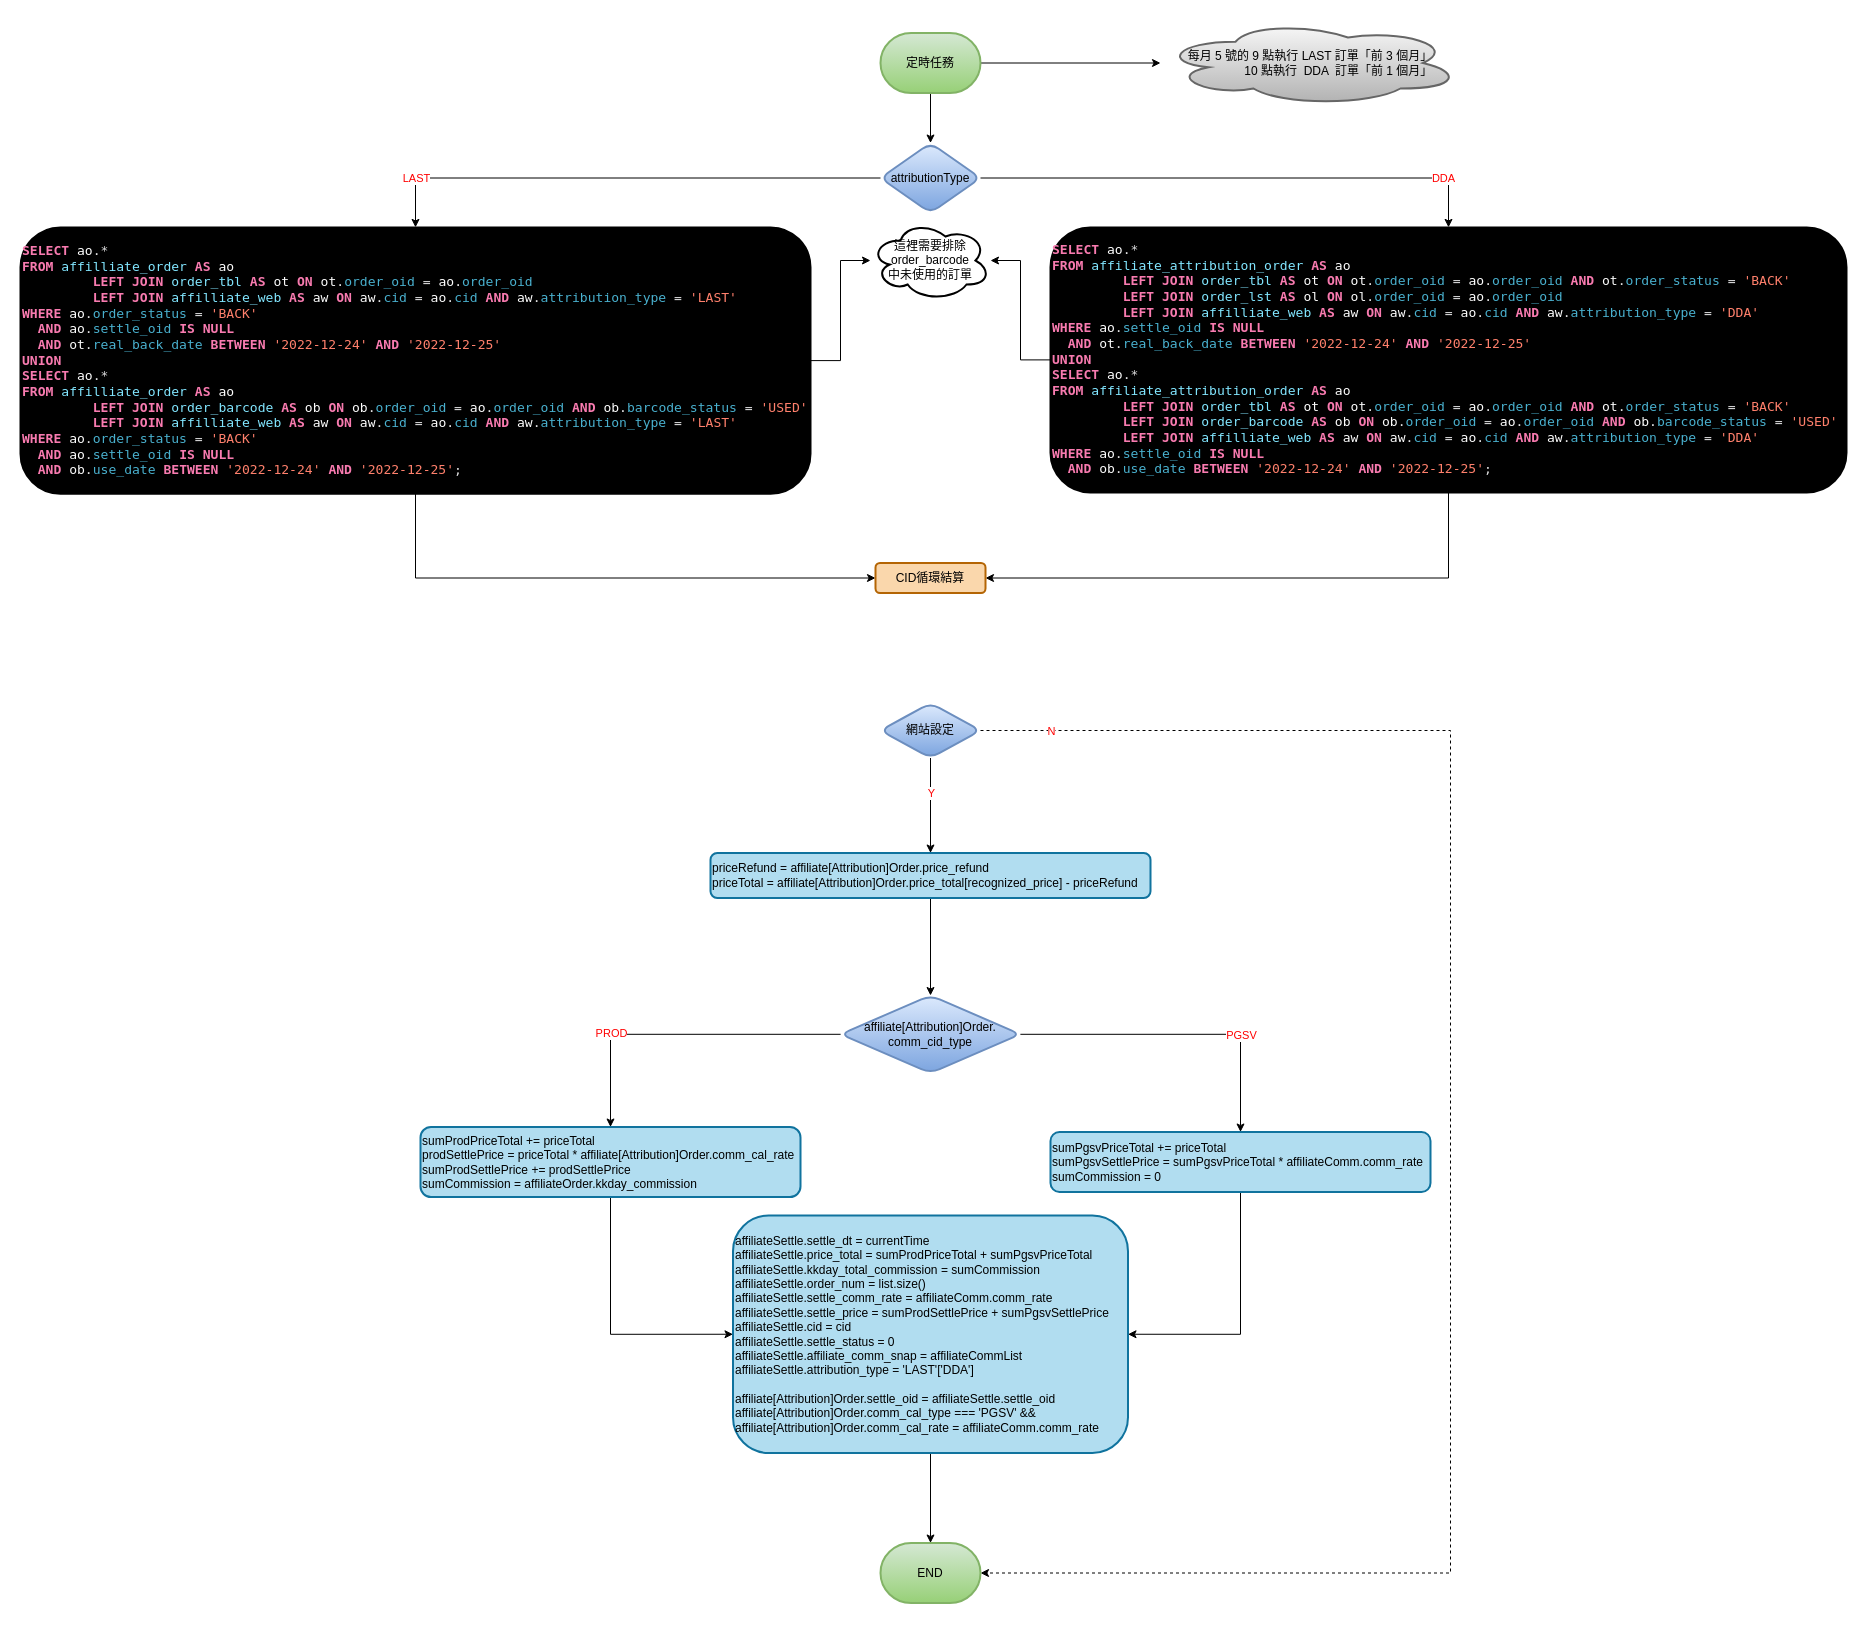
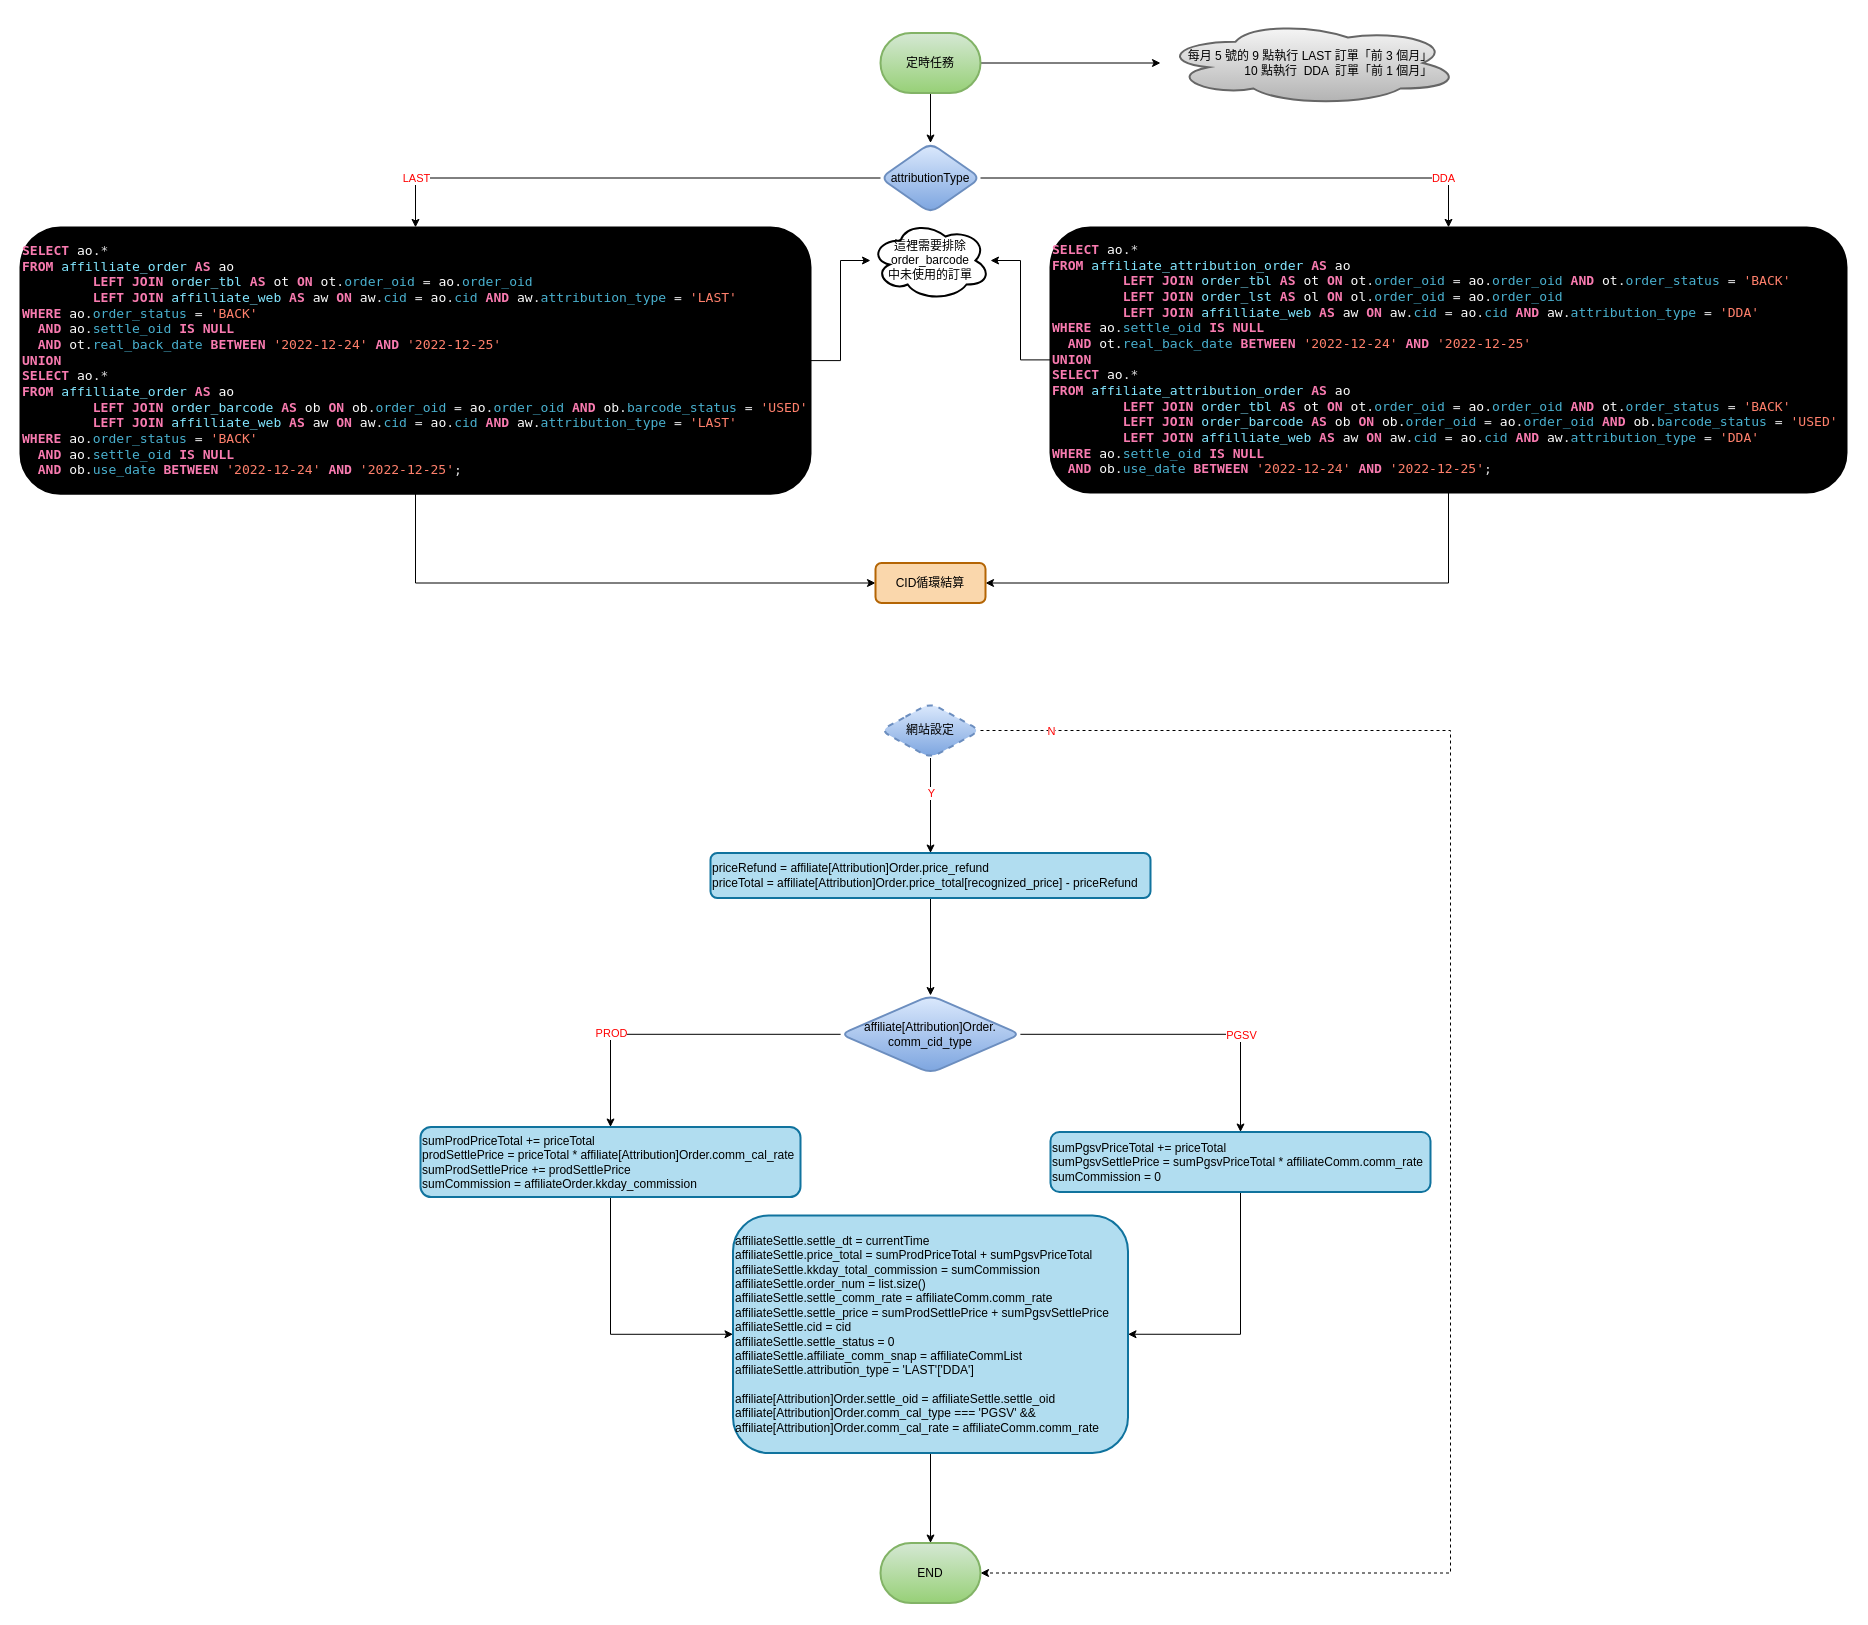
node "CID循環結算": size 110x30 -> 110x40
node "網站設定": style solid -> dashed
